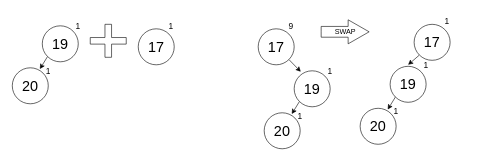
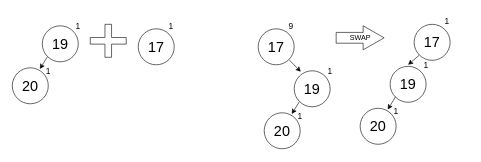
node "SWAP": moved (345, 32) -> (360, 38)
